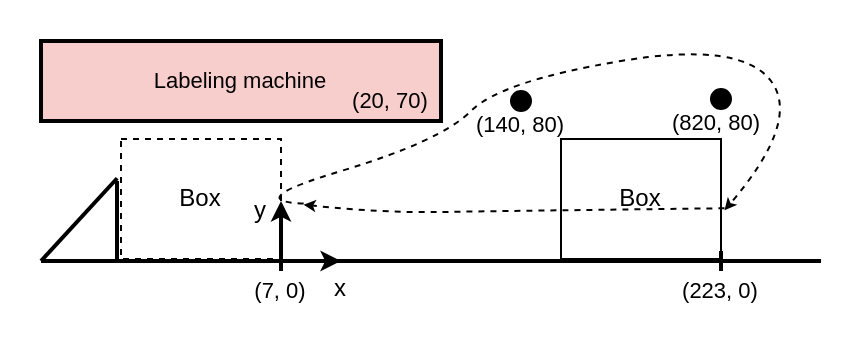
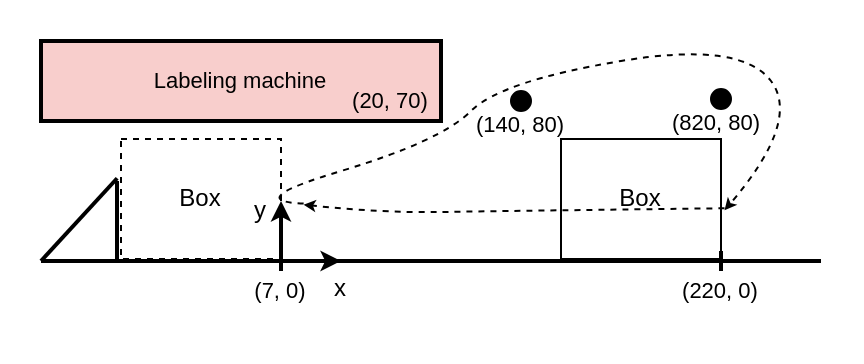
node "(223, 0)": label "(223, 0)" -> "(220, 0)"
